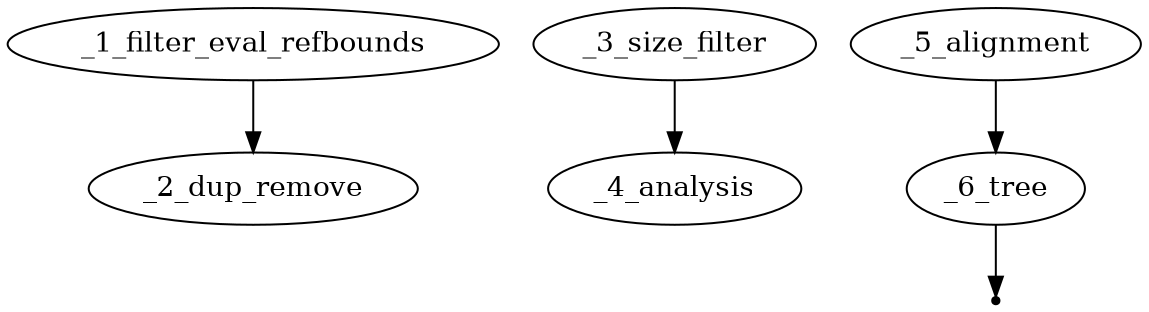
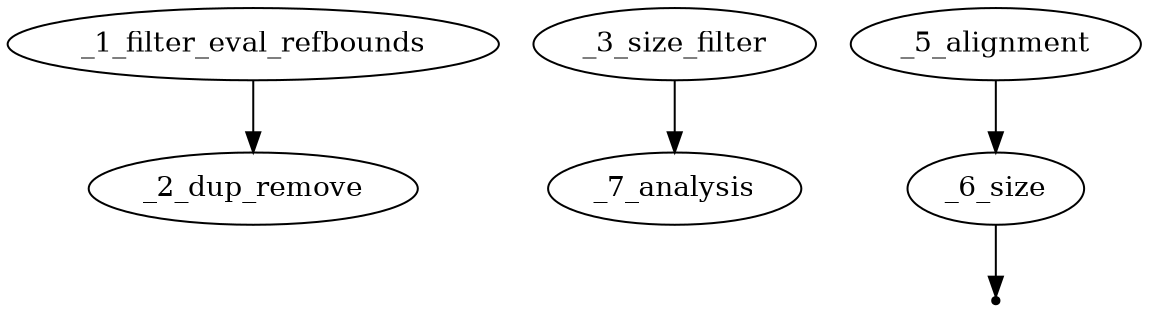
node "_4_analysis": label "_4_analysis" -> "_7_analysis"
node "_6_tree": label "_6_tree" -> "_6_size"
